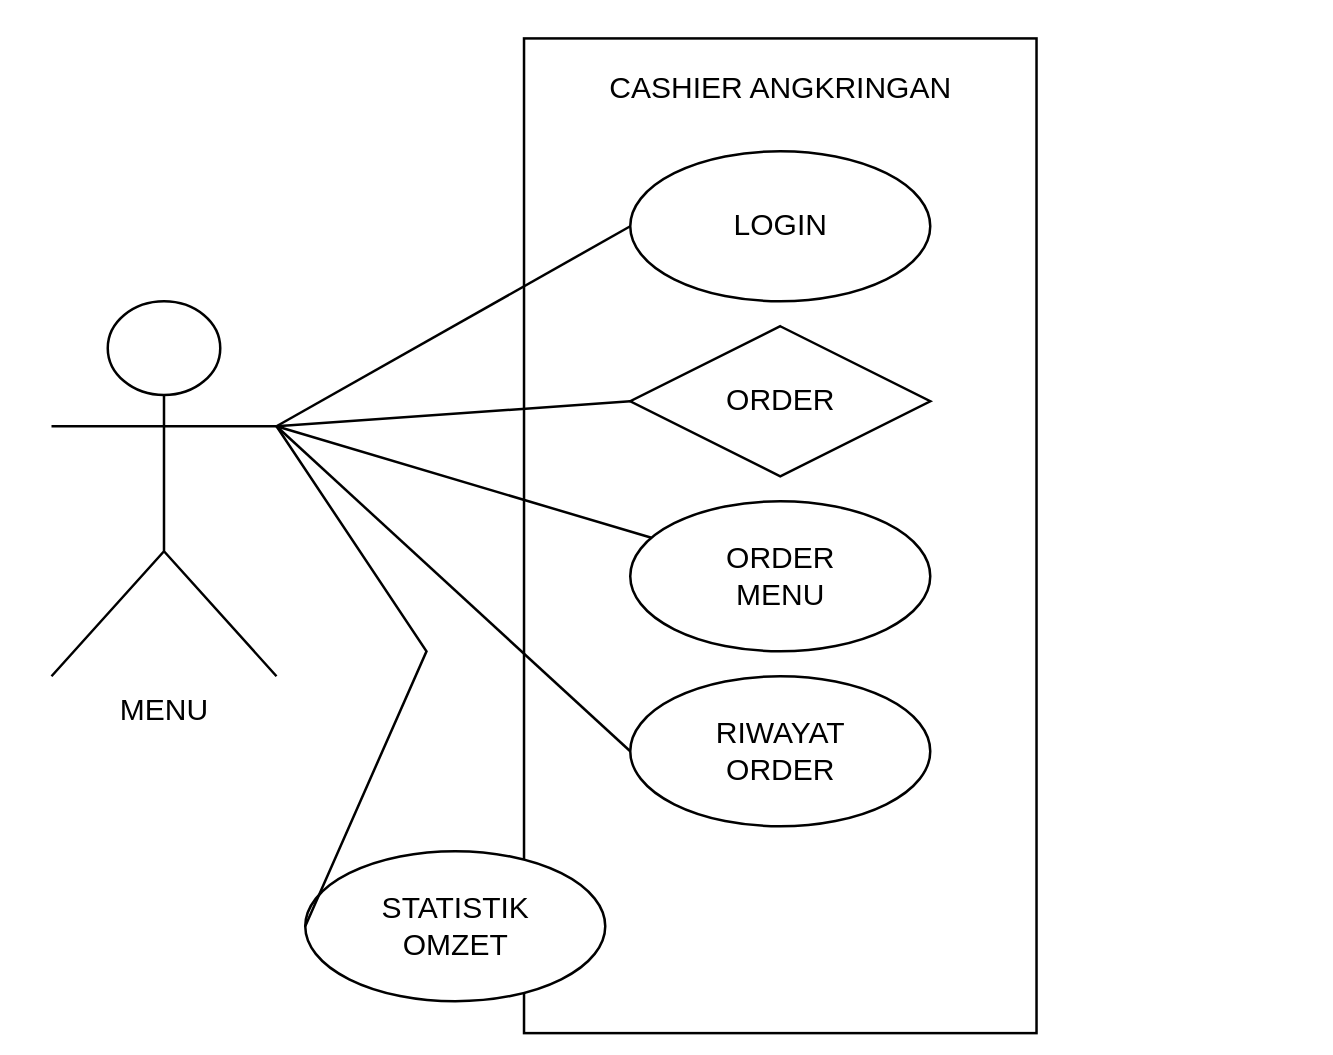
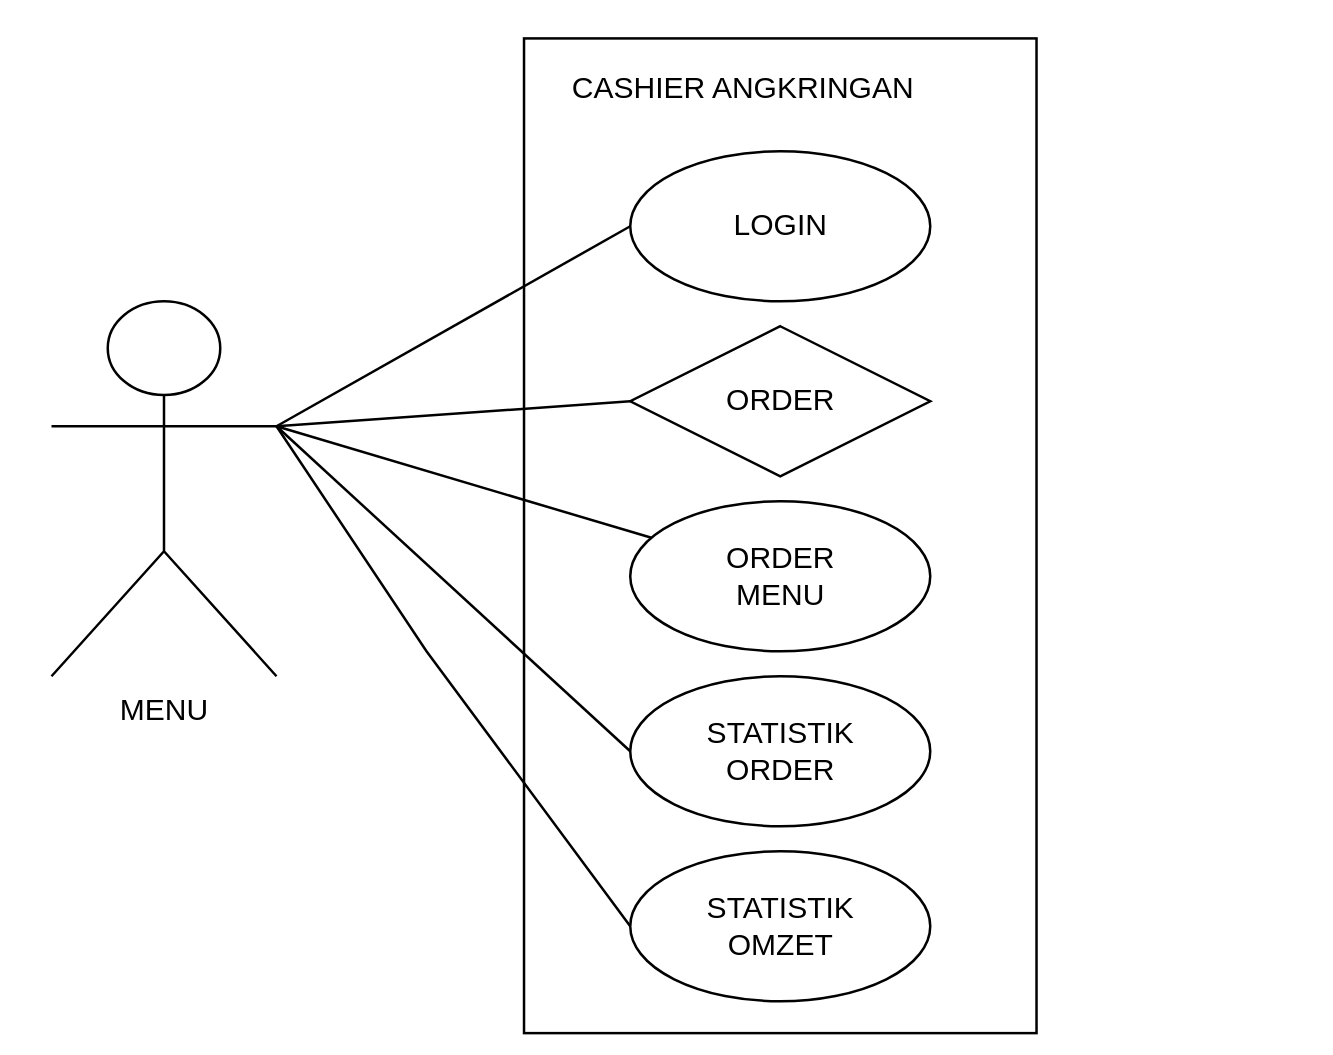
node "CASHIER ANGKRINGAN": moved (780, 89) -> (743, 89)
node "RIWAYAT ORDER": label "RIWAYAT ORDER" -> "STATISTIK ORDER"
node "STATISTIK OMZET": moved (455, 926) -> (780, 926)
